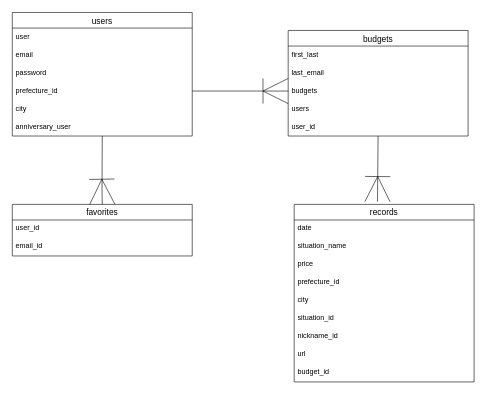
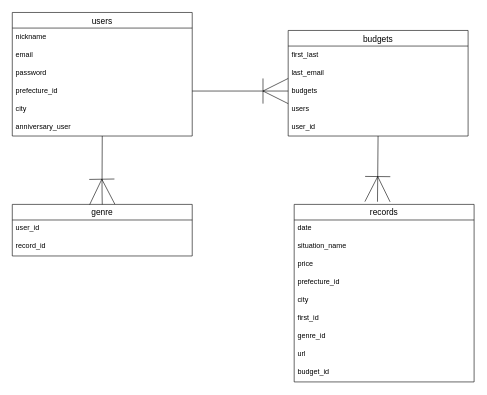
node "user": label "user" -> "nickname"
node "favorites": label "favorites" -> "genre"
node "email_id": label "email_id" -> "record_id"
node "situation_id": label "situation_id" -> "first_id"
node "nickname_id": label "nickname_id" -> "genre_id"
